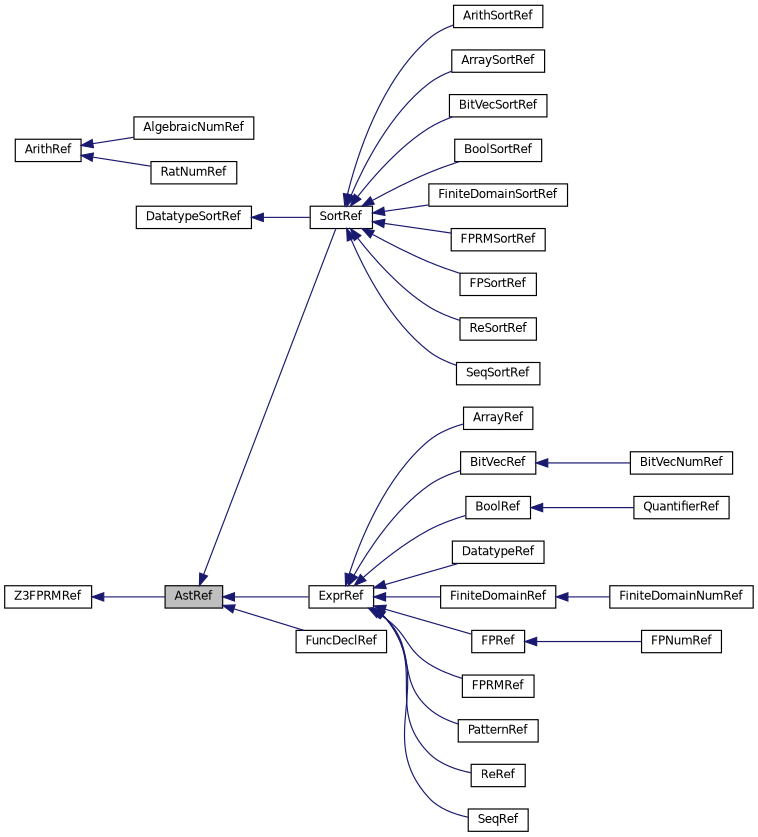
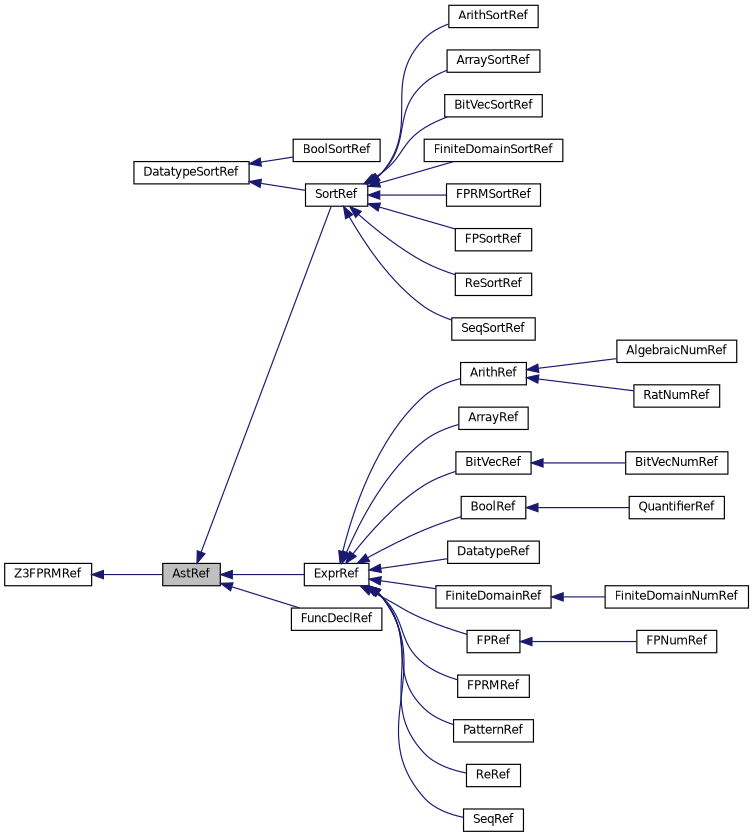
edge "BoolSortRef" -> "SortRef": now "BoolSortRef" -> "DatatypeSortRef"
edge "ArithRef" -> "ExprRef": added
